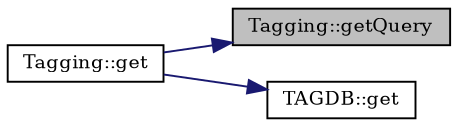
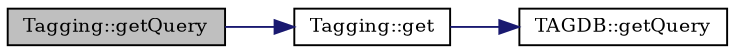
edge "Tagging::get" -> "Tagging::getQuery": reversed
node "TAGDB::get": label "TAGDB::get" -> "TAGDB::getQuery"
